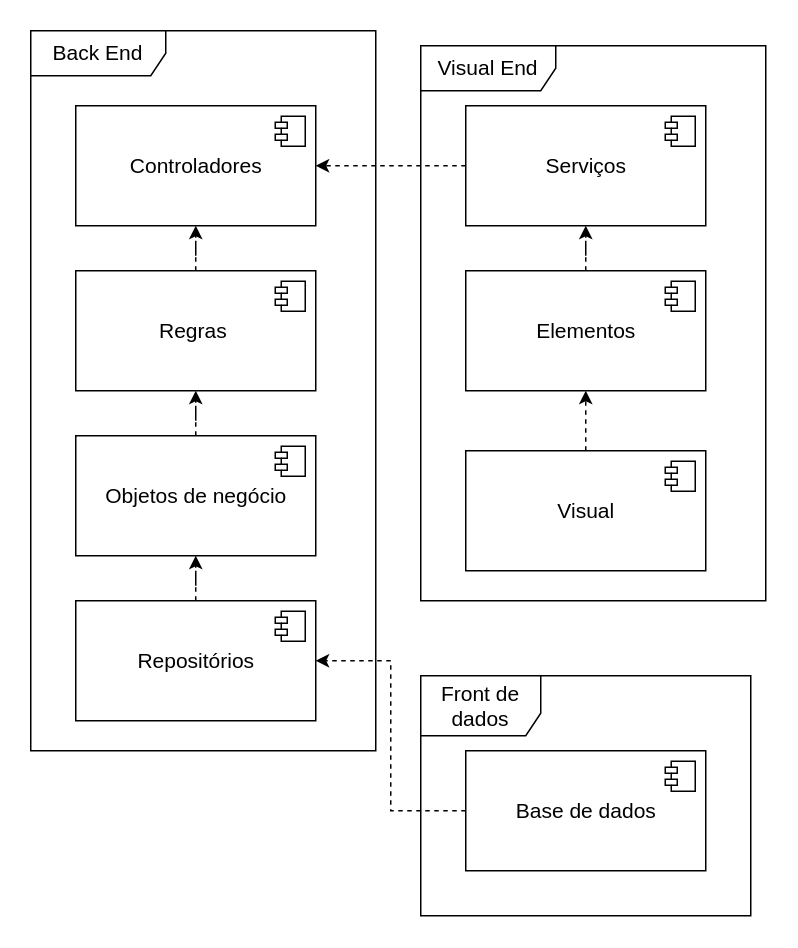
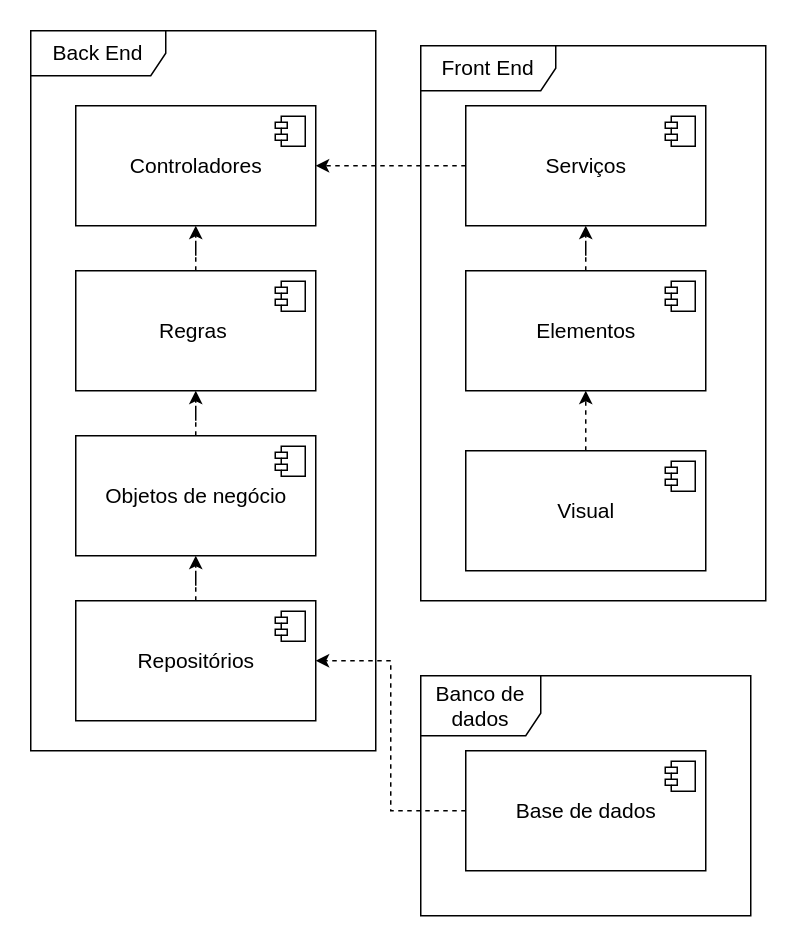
node "Visual End": label "Visual End" -> "Front End"
node "Front de dados": label "Front de dados" -> "Banco de dados"
